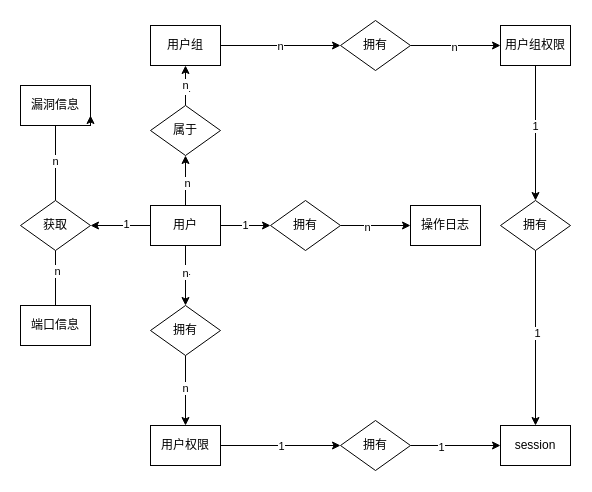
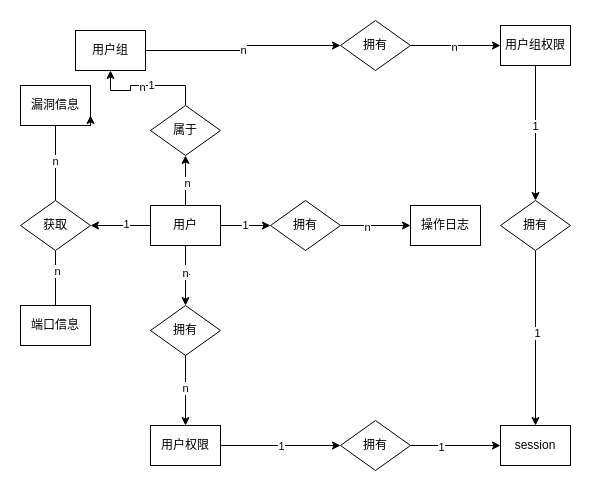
node "用户组": moved (186, 46) -> (111, 51)
